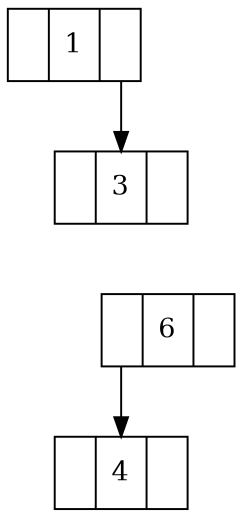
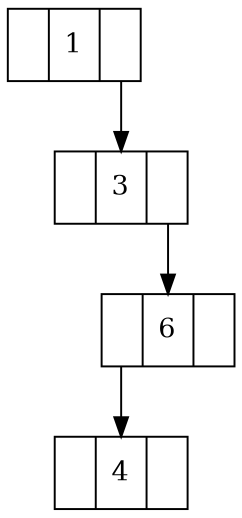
edge "3" -> "6": added
